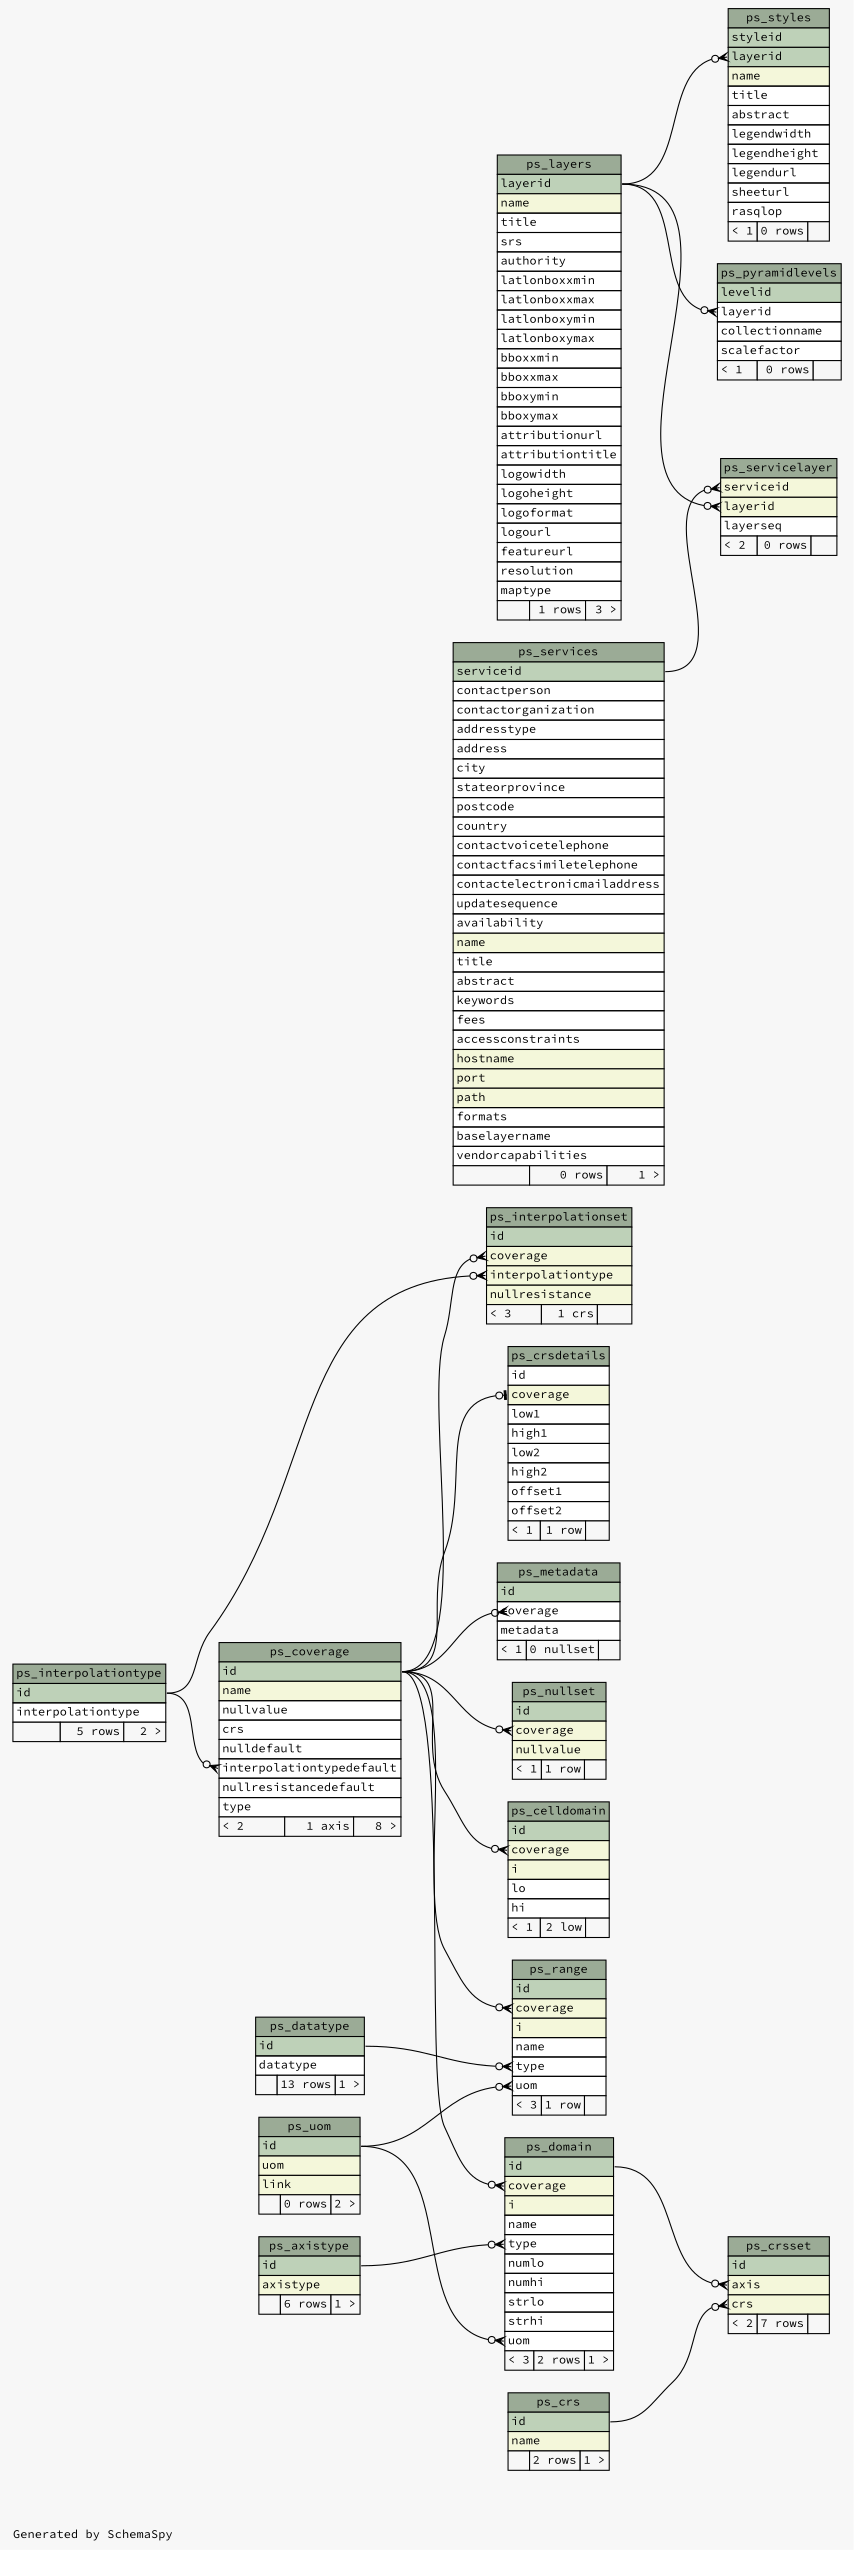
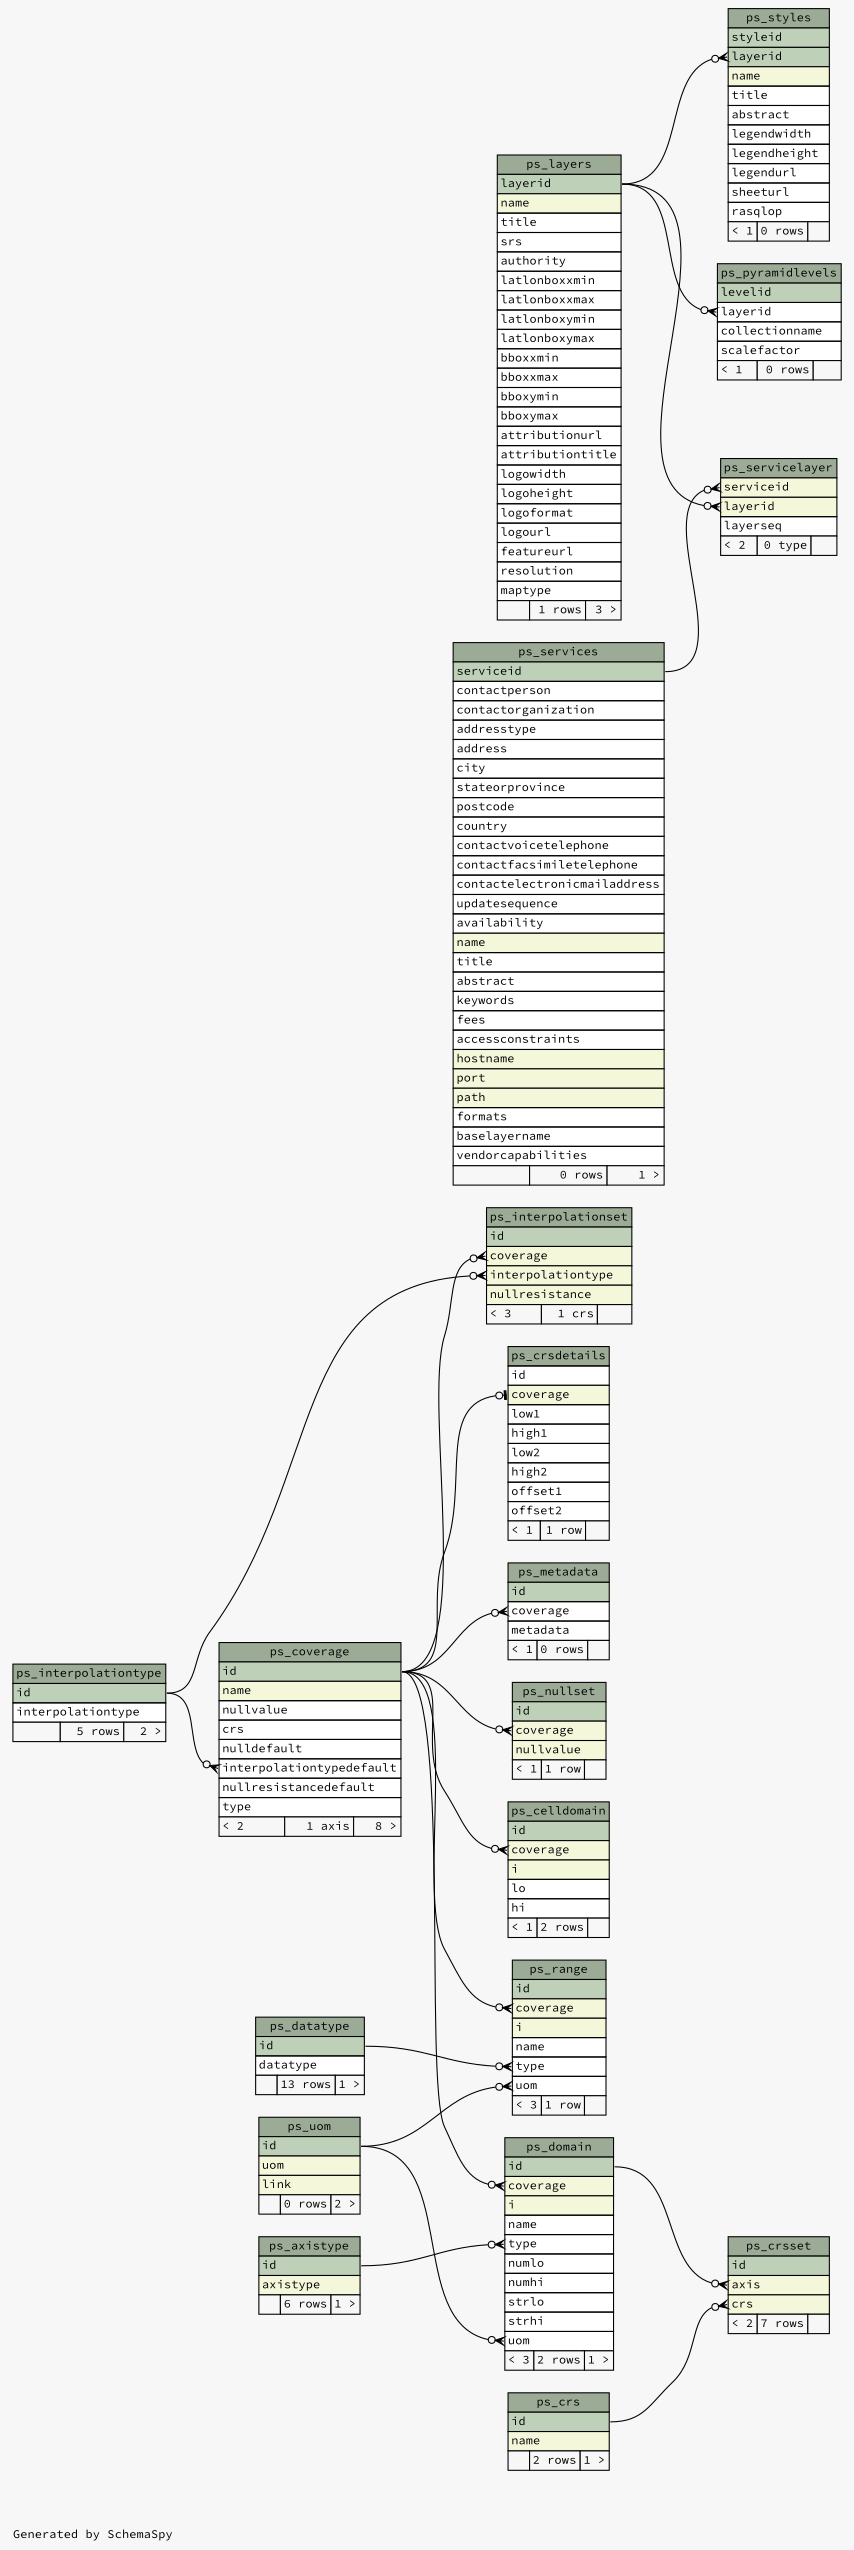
node "ps_servicelayer": text "0 rows" -> "0 type"
node "ps_metadata": text "0 nullset" -> "0 rows"
node "ps_celldomain": text "2 low" -> "2 rows"
